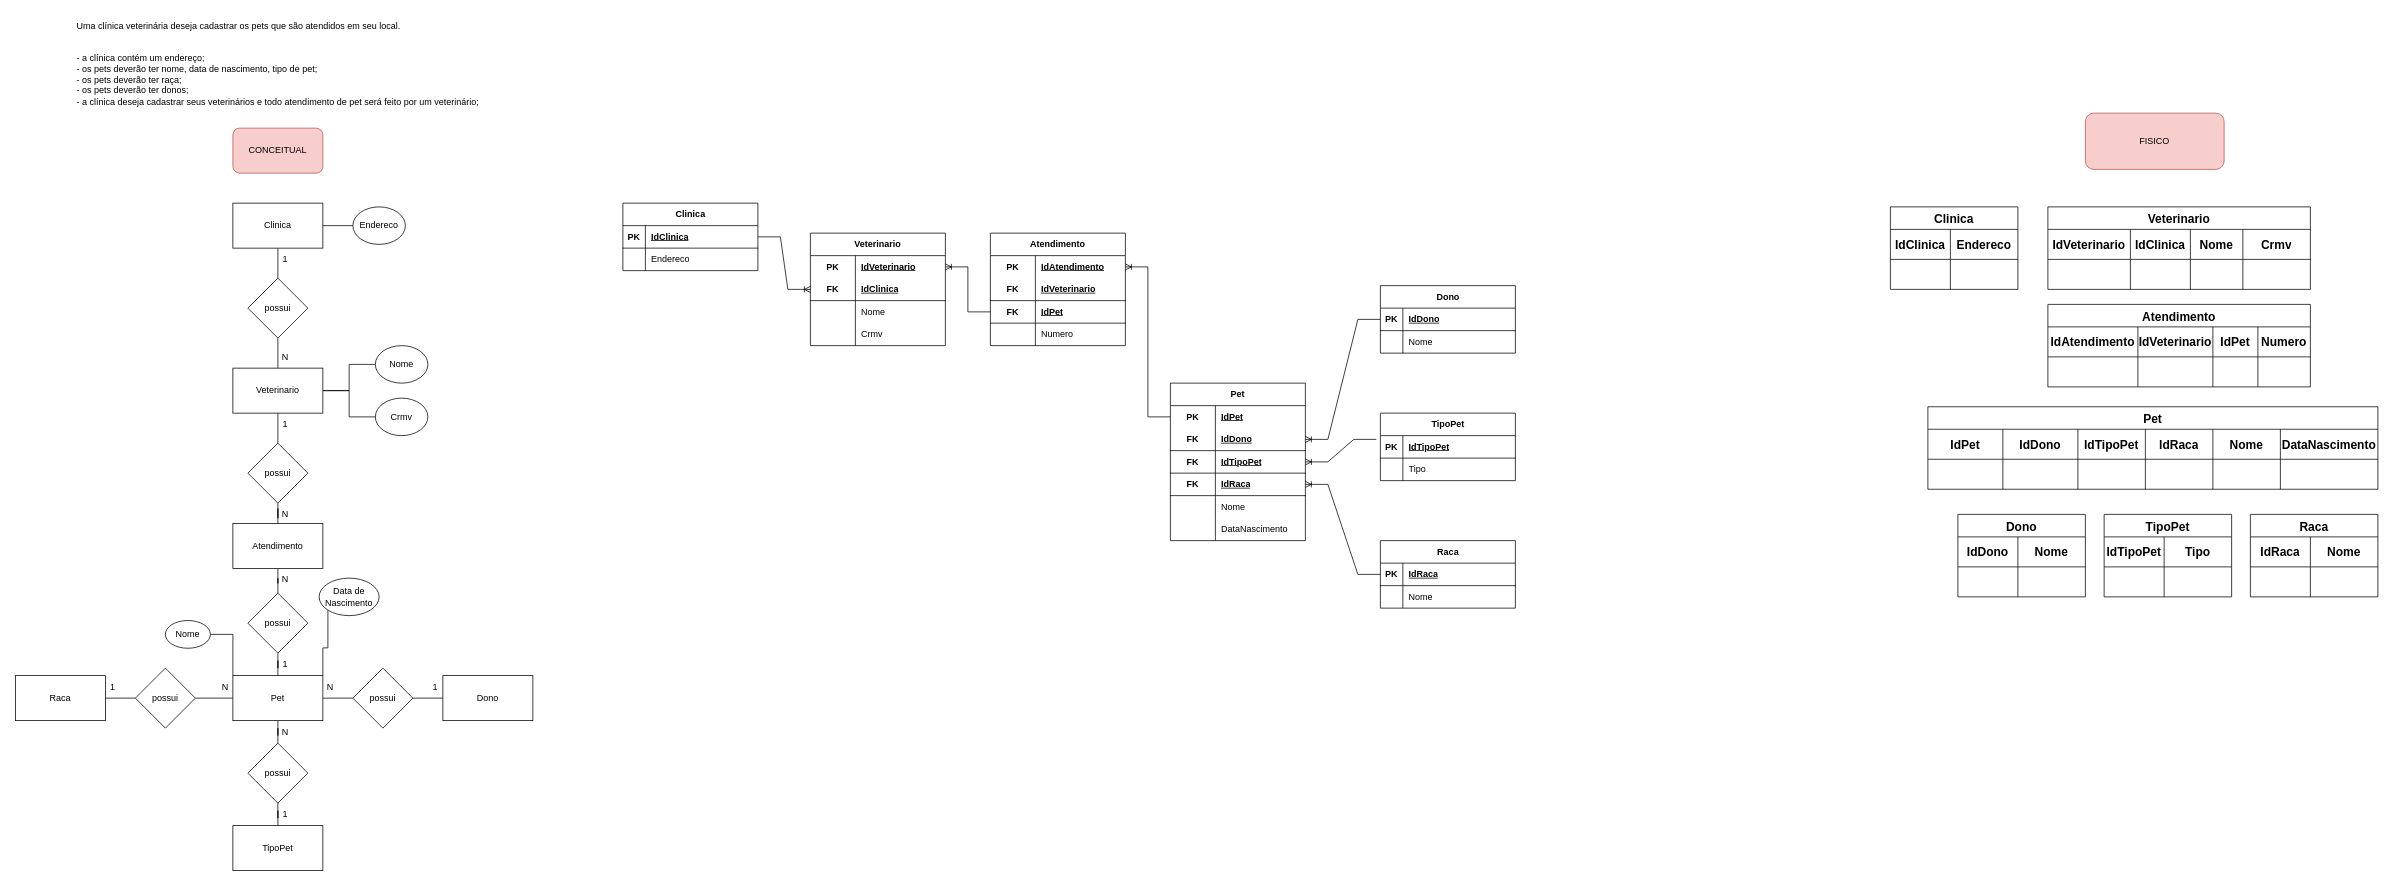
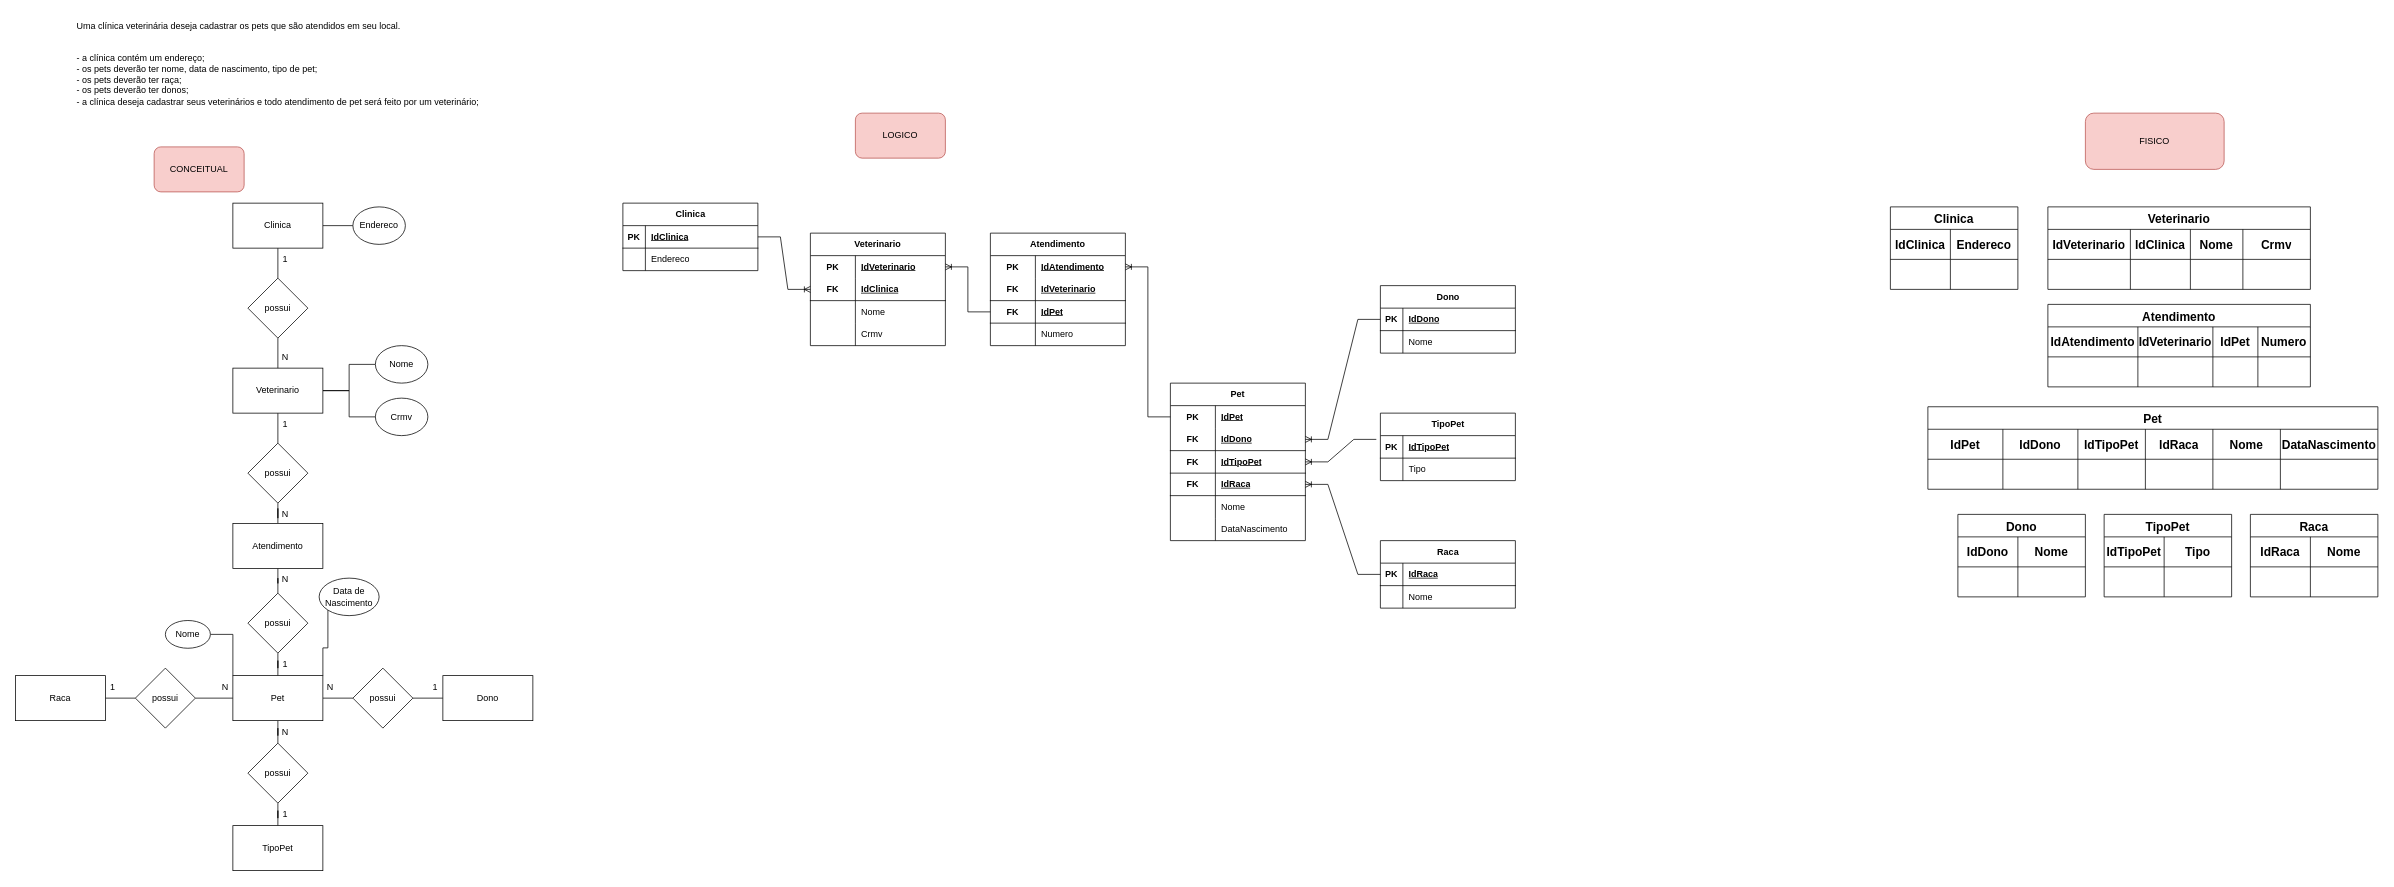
node "LOGICO": added
node "CONCEITUAL": moved (278, 150) -> (199, 169)
